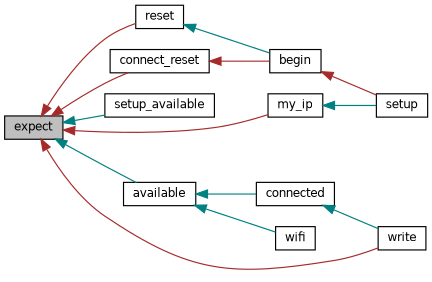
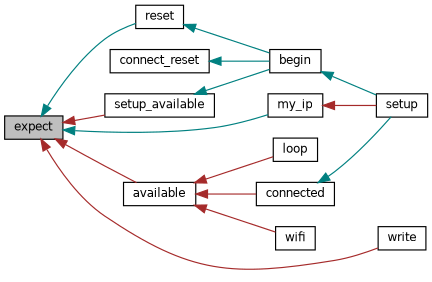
edge "reset" -> "expect": color brown -> teal
edge "begin" -> "connect_reset": color brown -> teal
edge "begin" -> "setup_available": added
edge "setup" -> "begin": color brown -> teal
edge "connect_reset" -> "expect": removed
edge "setup" -> "my_ip": color teal -> brown
edge "setup_available" -> "expect": color teal -> brown
edge "my_ip" -> "expect": color brown -> teal
node "loop": added
edge "available" -> "expect": color teal -> brown
edge "connected" -> "available": color teal -> brown
edge "write" -> "connected": now "setup" -> "connected"
edge "wifi" -> "available": color teal -> brown
